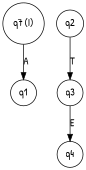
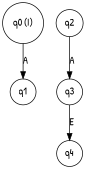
node "q7 (I)": label "q7 (I)" -> "q0 (I)"
edge "q2" -> "q3": label "T" -> "A"
